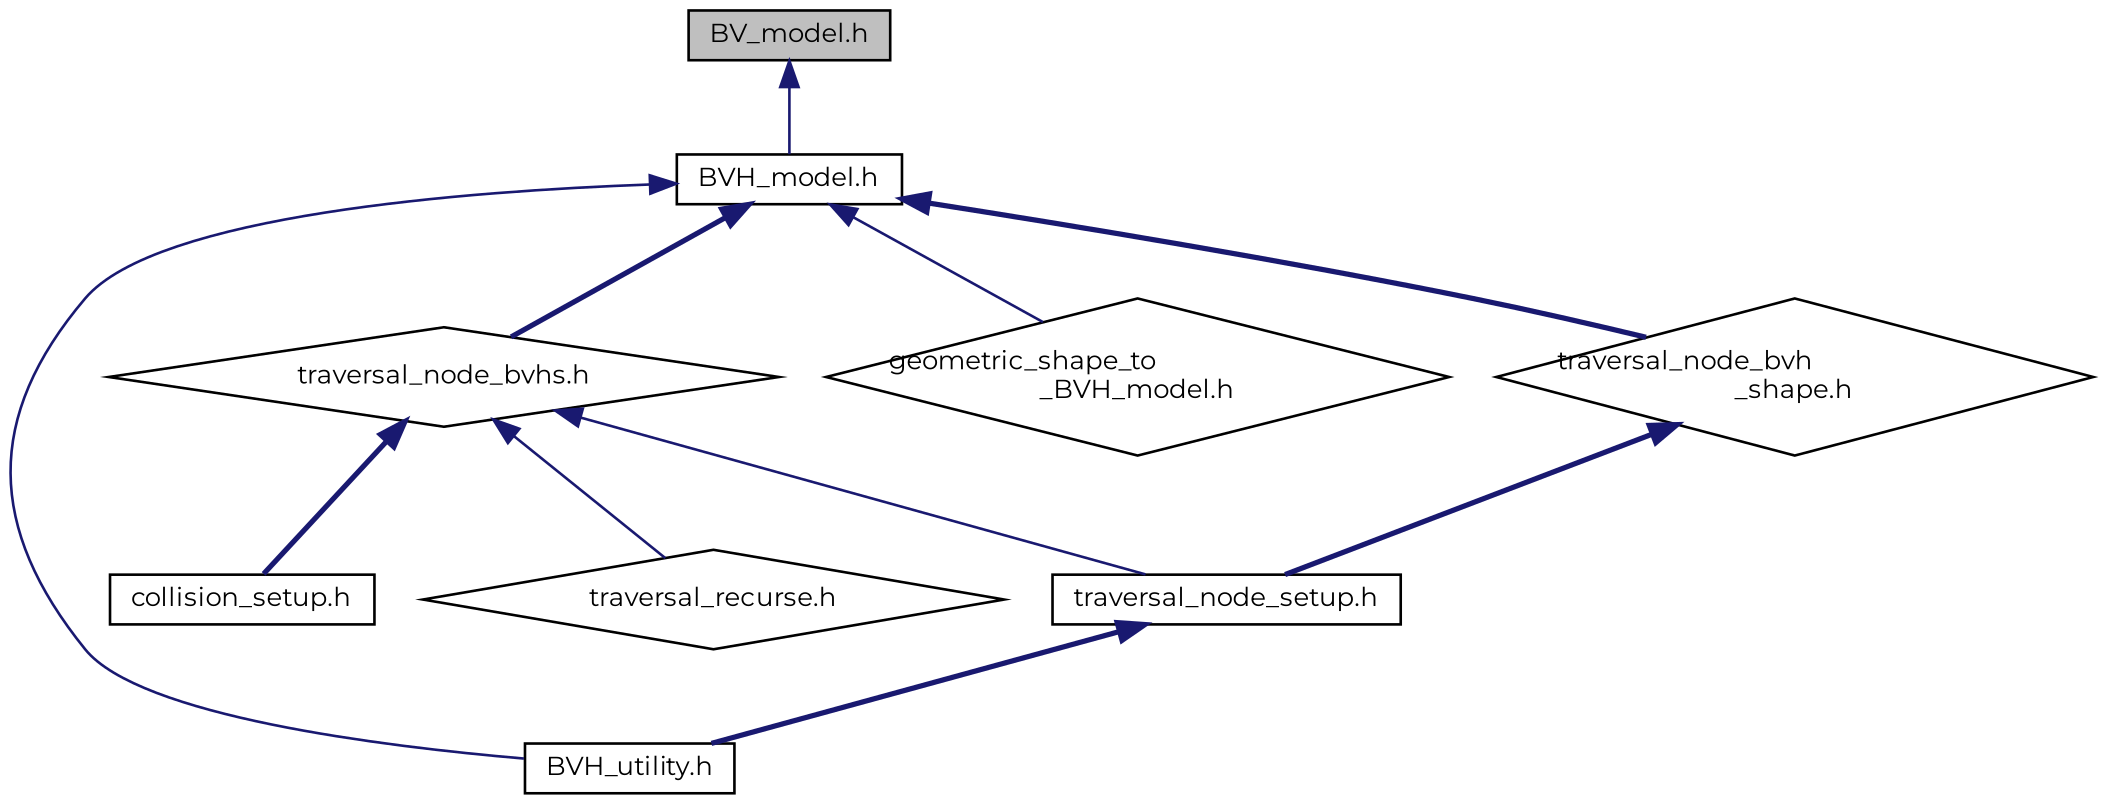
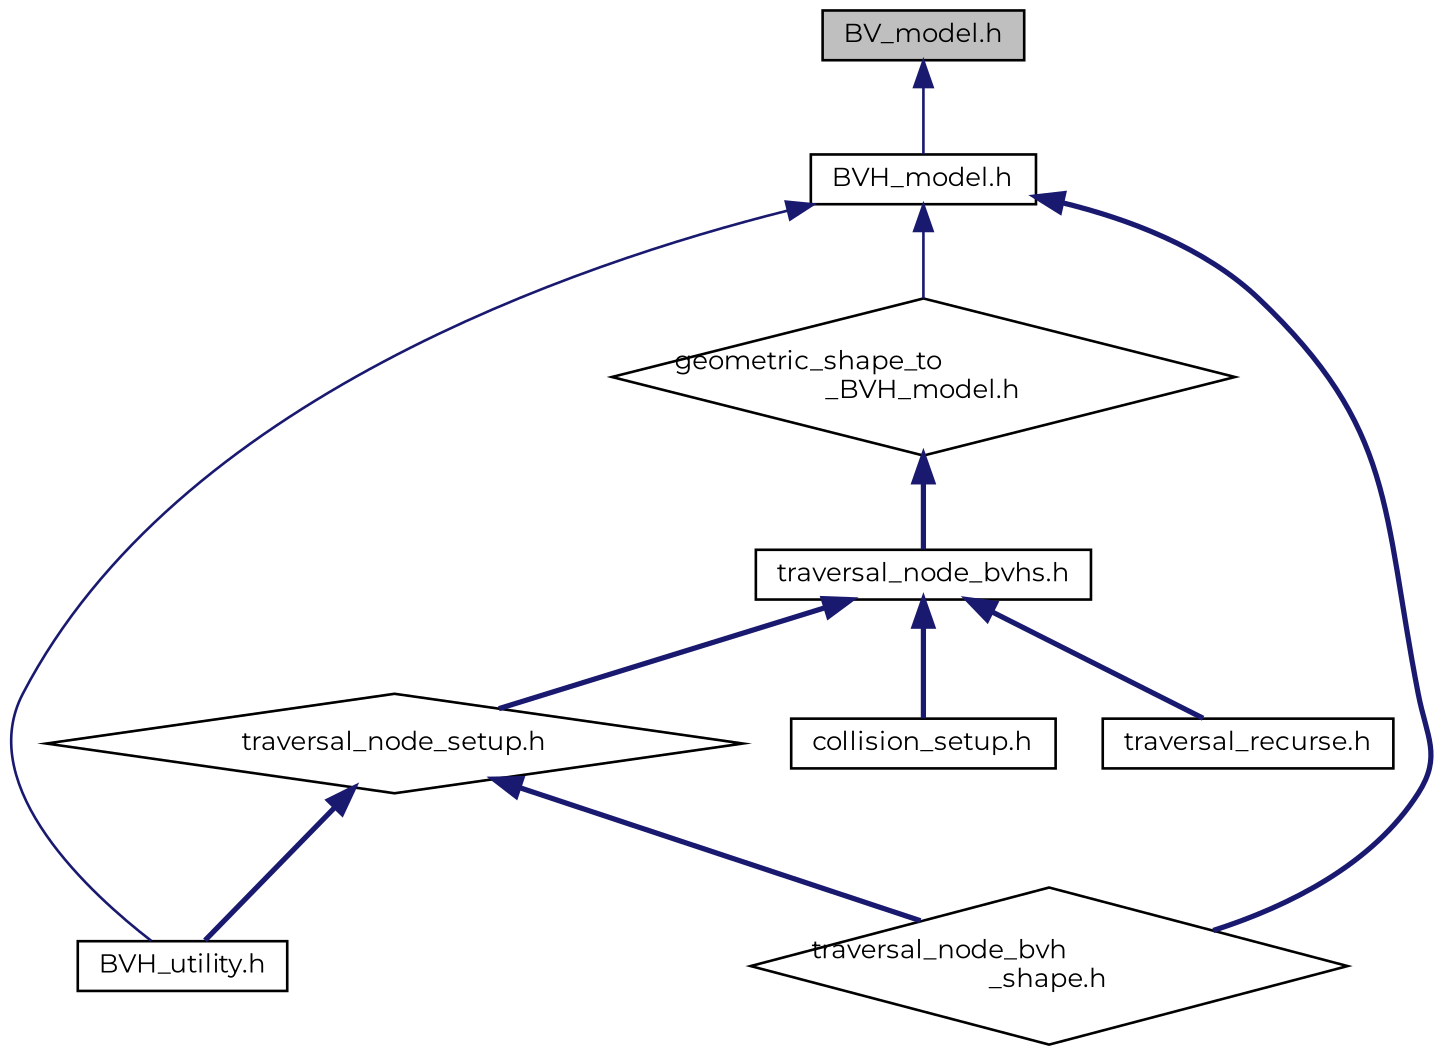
edge "traversal_node_bvhs.h" -> "BVH_model.h": now "traversal_node_bvhs.h" -> "geometric_shape_to _BVH_model.h"
node "traversal_node_bvhs.h": shape diamond -> box
edge "traversal_node_setup.h" -> "traversal_node_bvhs.h": style solid -> bold
edge "traversal_recurse.h" -> "traversal_node_bvhs.h": style solid -> bold
edge "traversal_node_setup.h" -> "traversal_node_bvh _shape.h": reversed
node "traversal_recurse.h": shape diamond -> box
node "traversal_node_setup.h": shape box -> diamond
